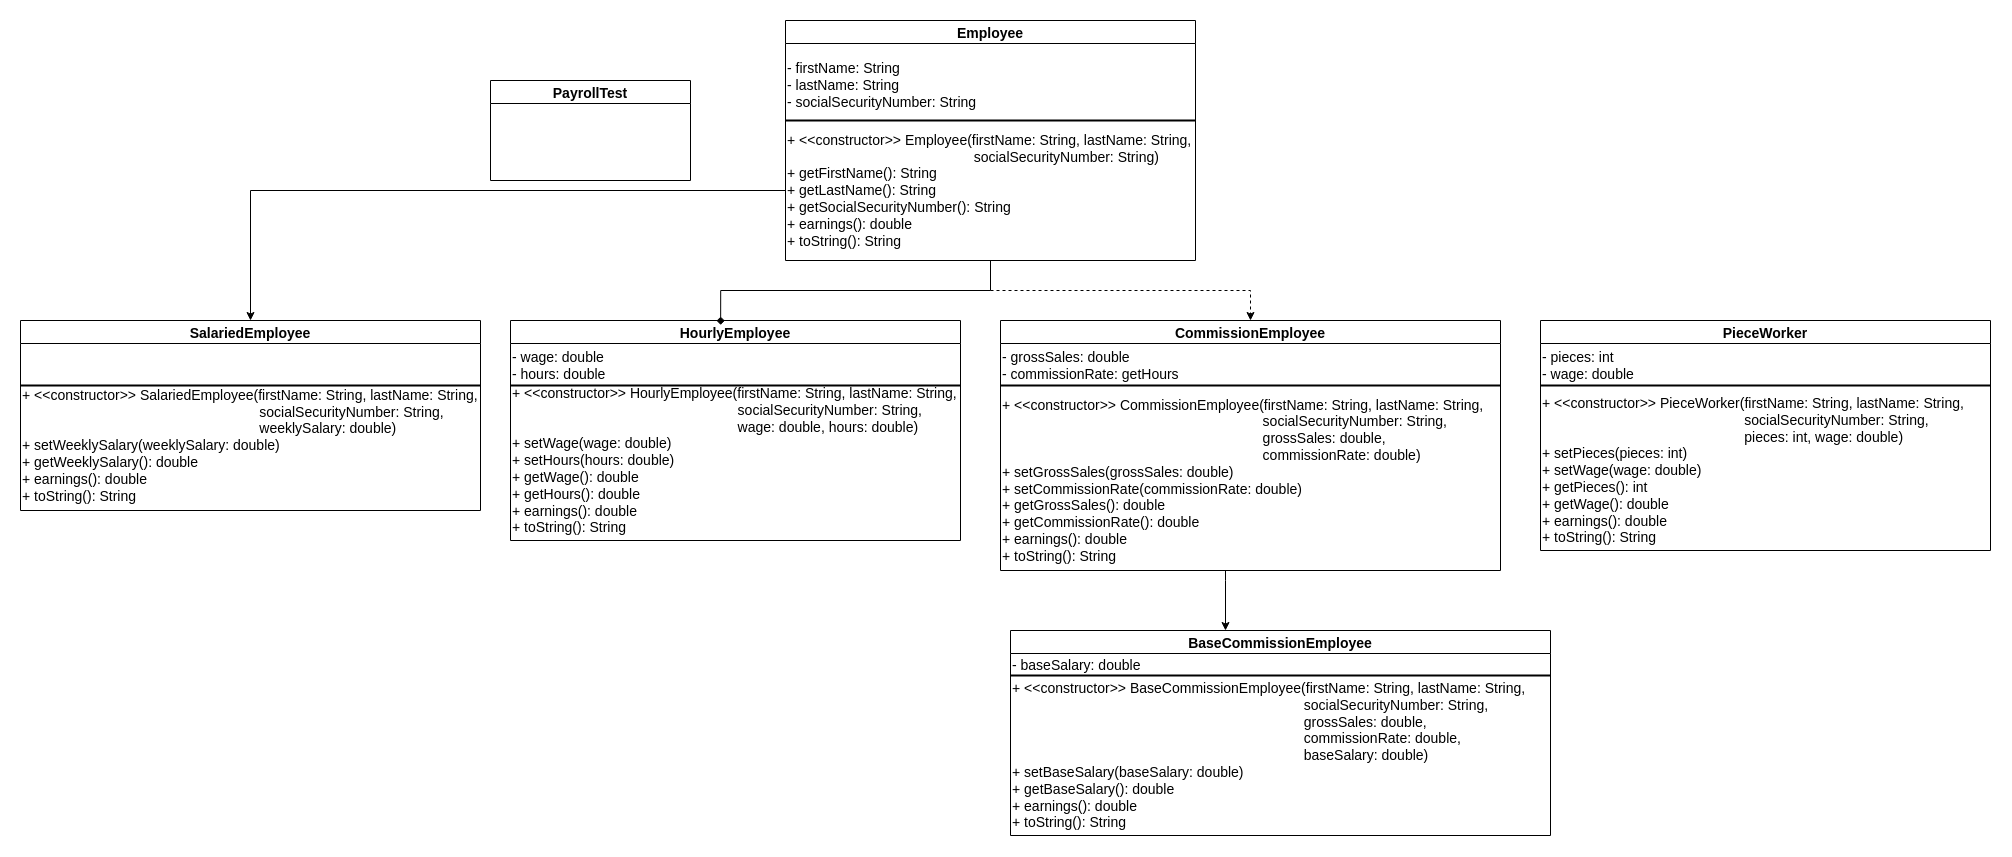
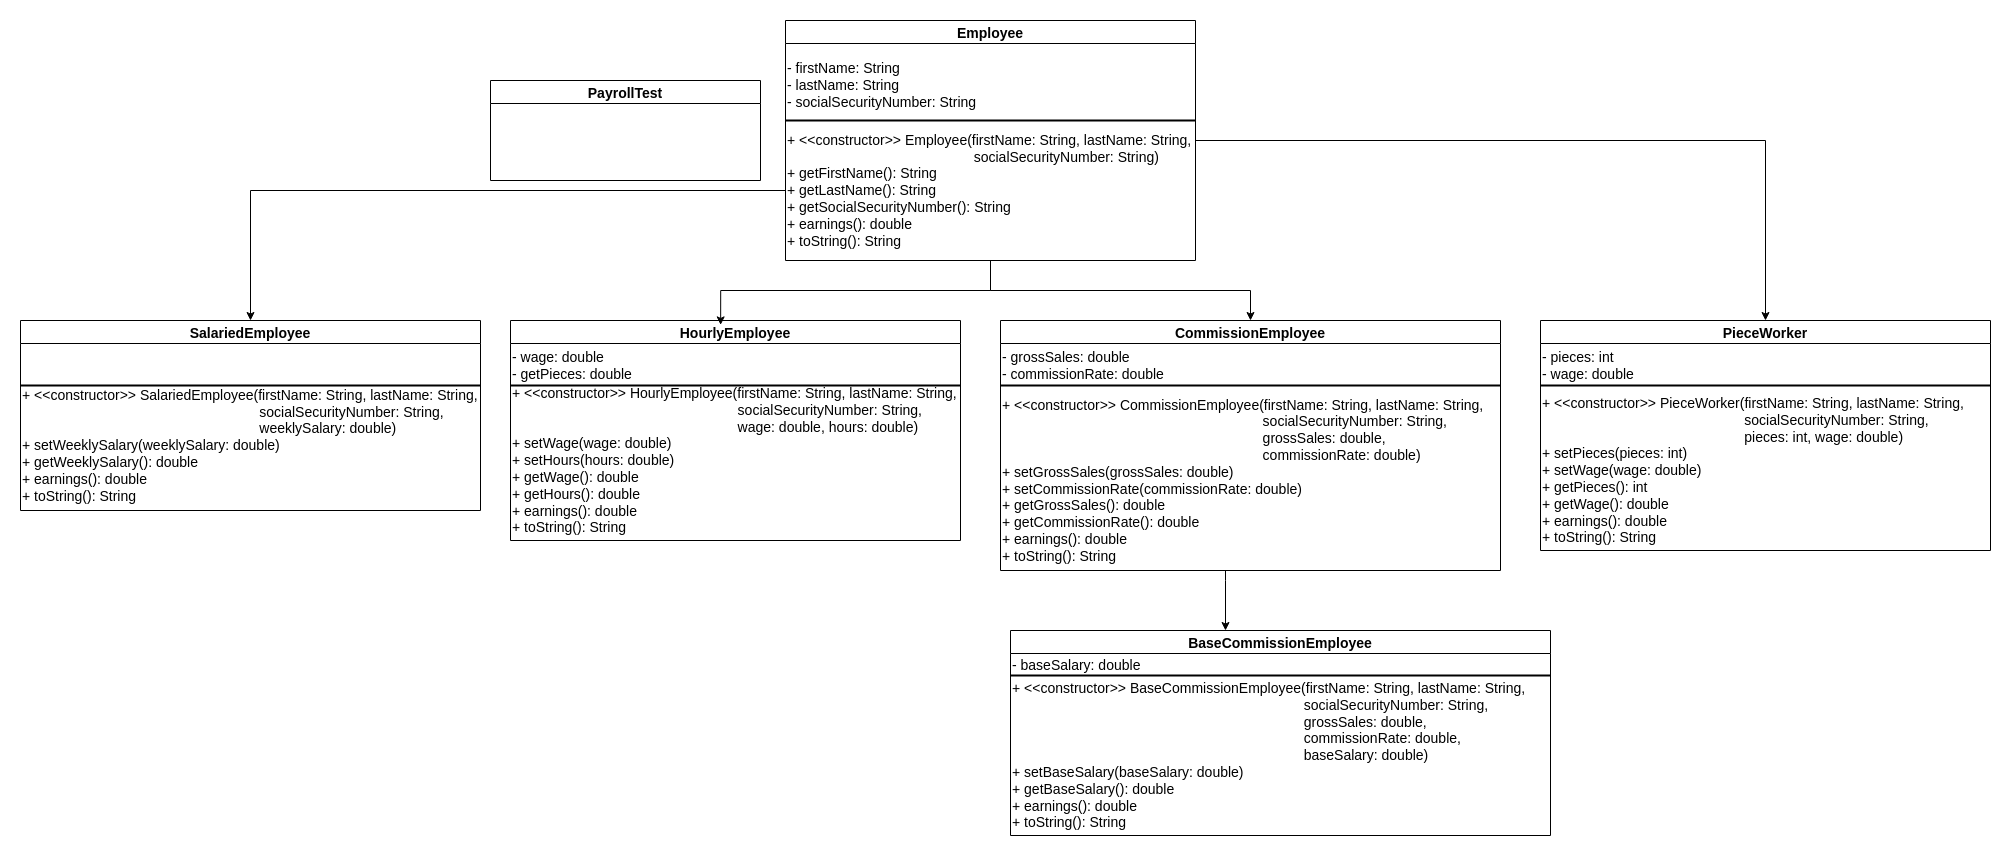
node "PayrollTest": size 200x100 -> 270x100
edge "Employee" -> "PieceWorker": added
edge "Employee" -> "CommissionEmployee": style dashed -> solid
edge "Employee" -> "HourlyEmployee": arrowhead diamond -> classic
node "- wage: double - hours: double": label "- wage: double - hours: double" -> "- wage: double - getPieces: double"
node "- grossSales: double - commissionRate: getHours": label "- grossSales: double - commissionRate: getHours" -> "- grossSales: double - commissionRate: double"
